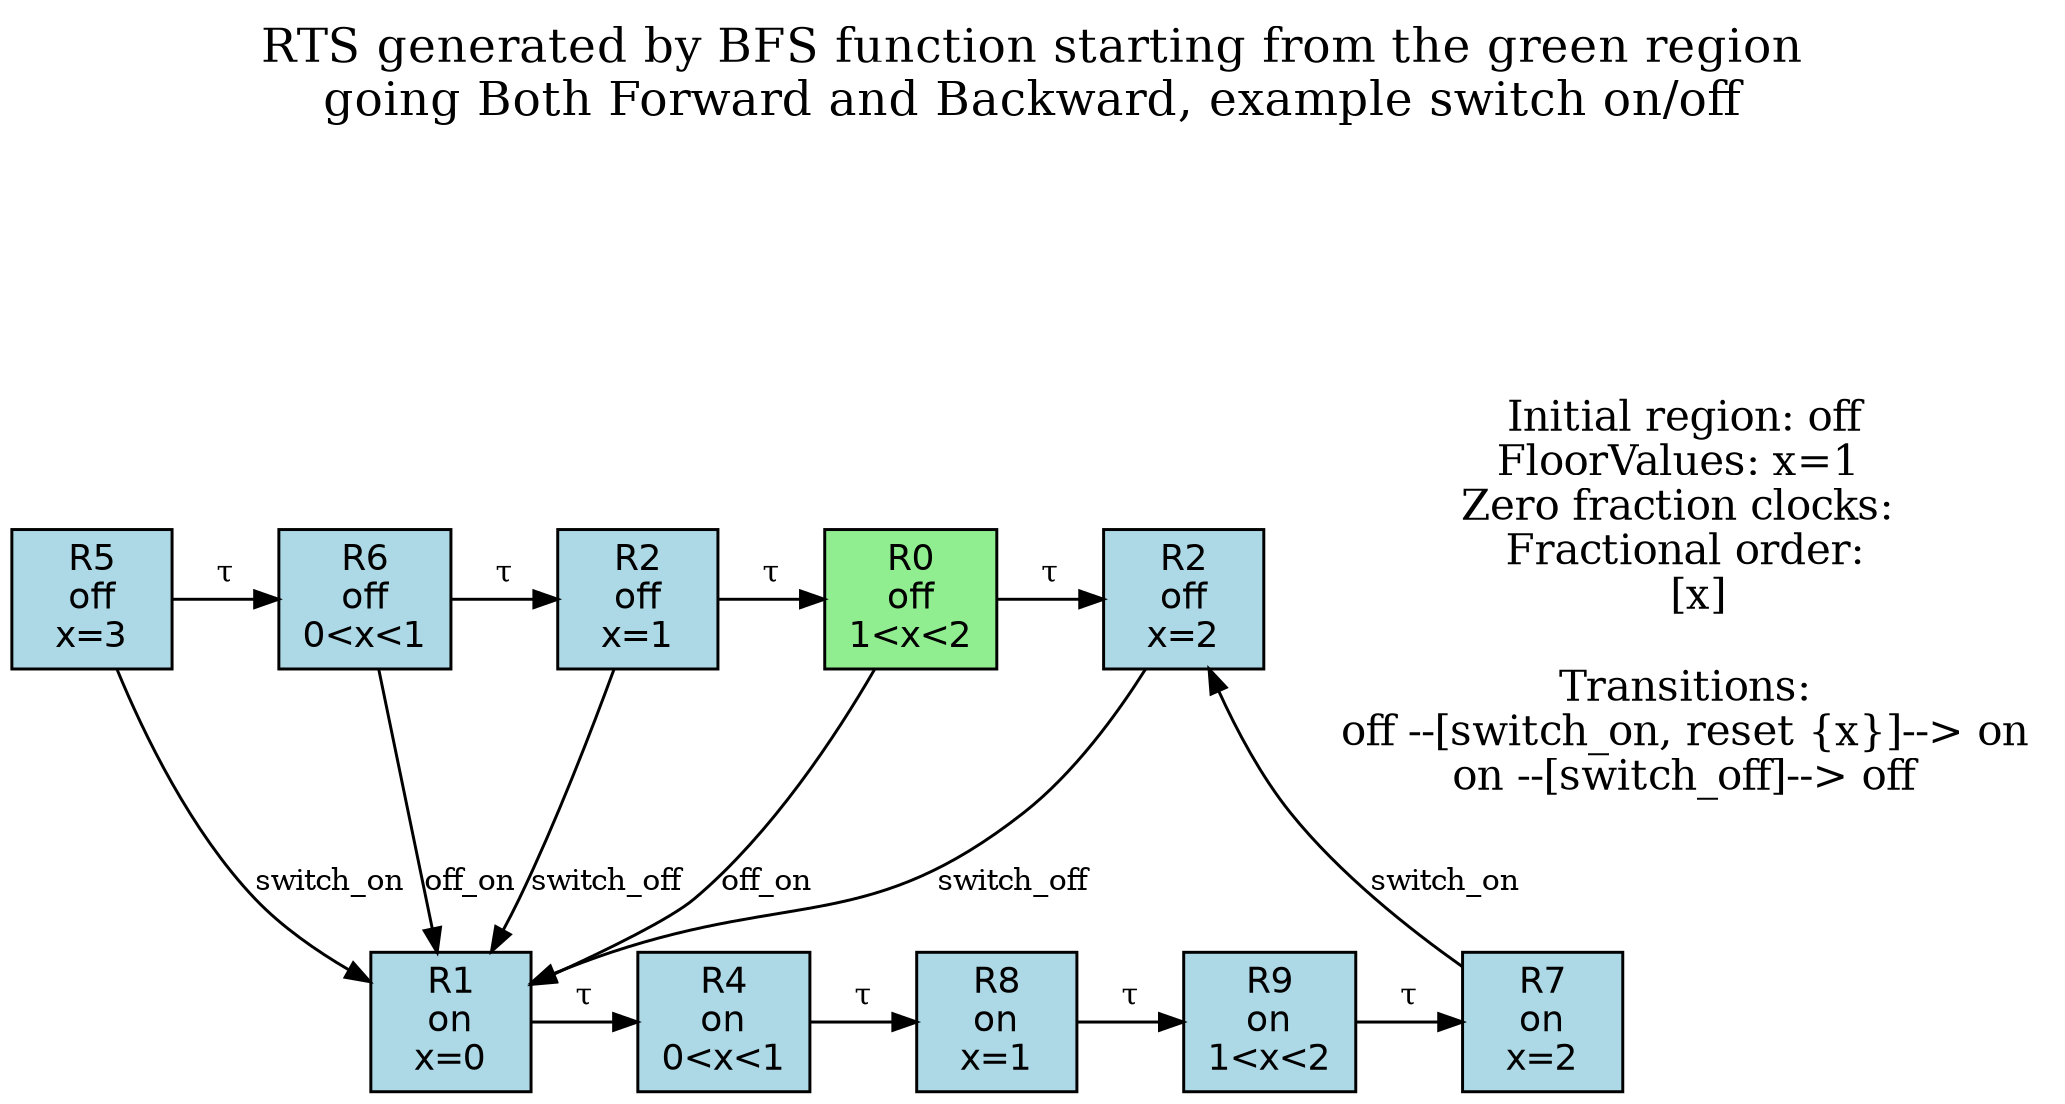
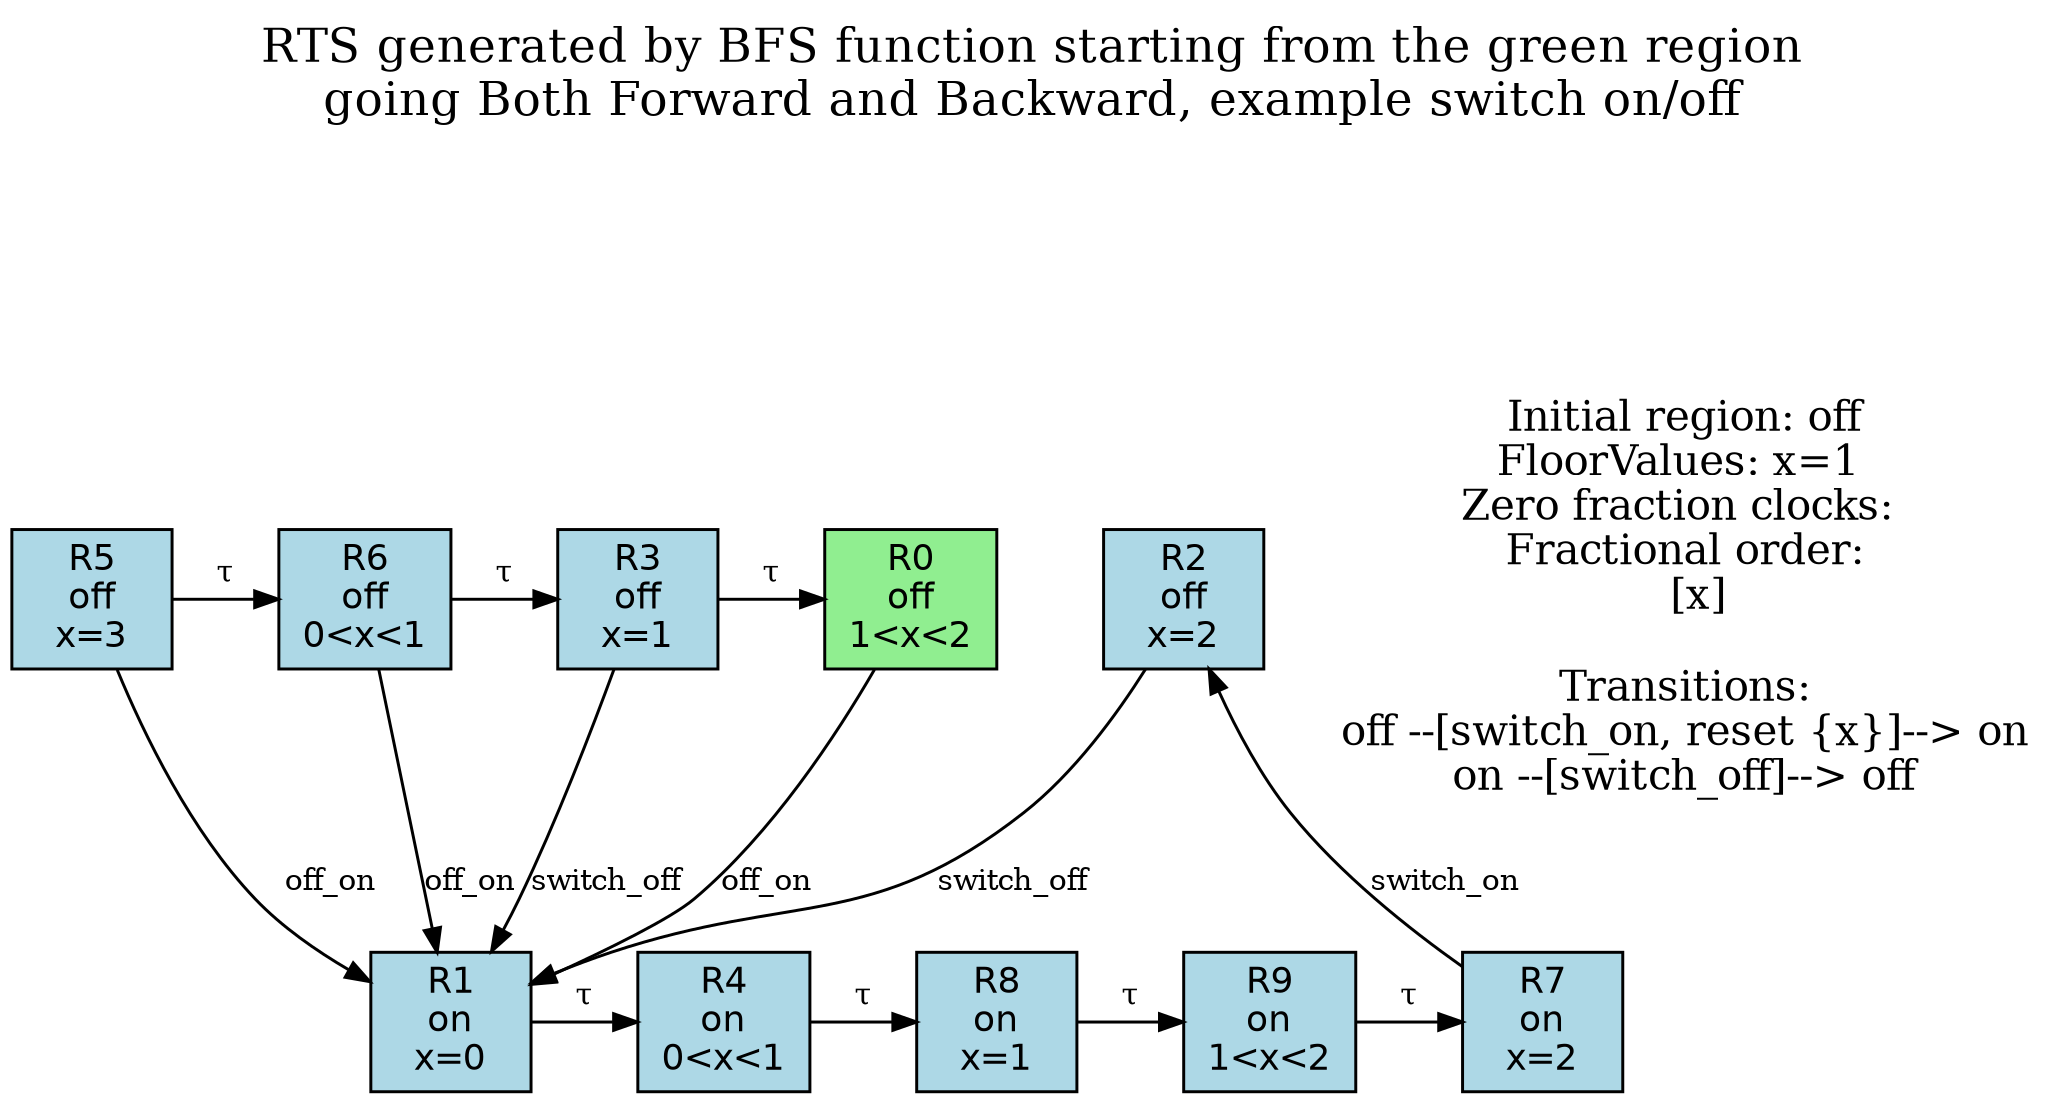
node "R2 off x=1": label "R2 off x=1" -> "R3 off x=1"
edge "R0 off 1<x<2" -> "R2 off x=2": removed, label "τ"
edge "R5 off x=3" -> "R1 on x=0": label "switch_on" -> "off_on"
